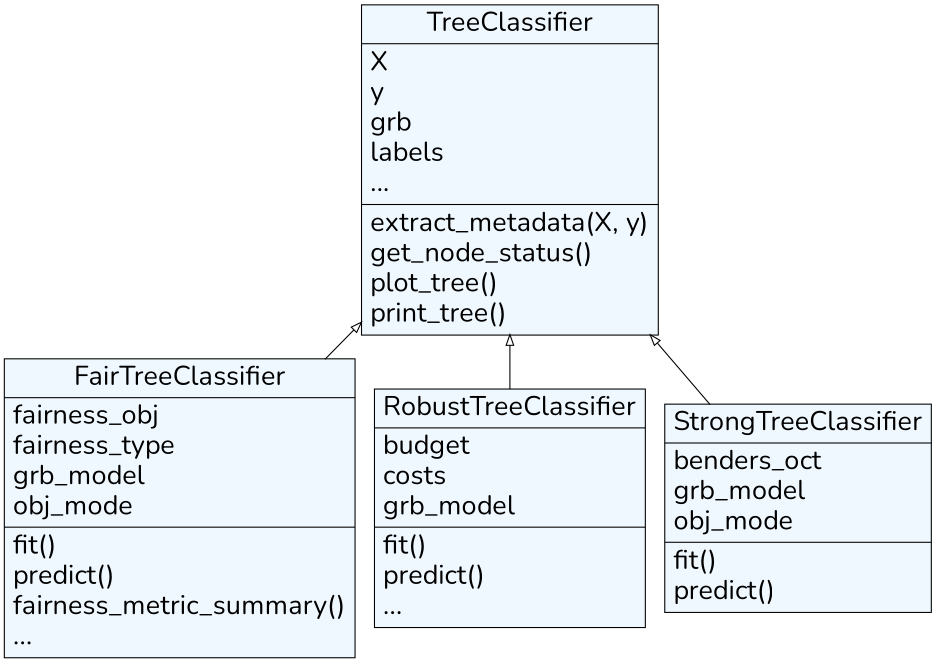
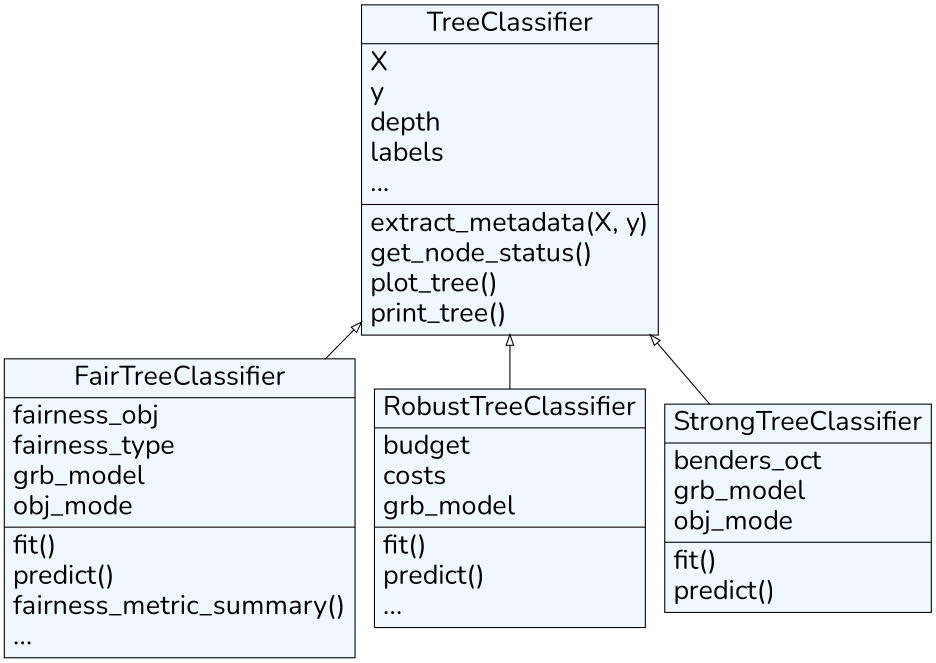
node "TreeClassifier": text "grb" -> "depth"
